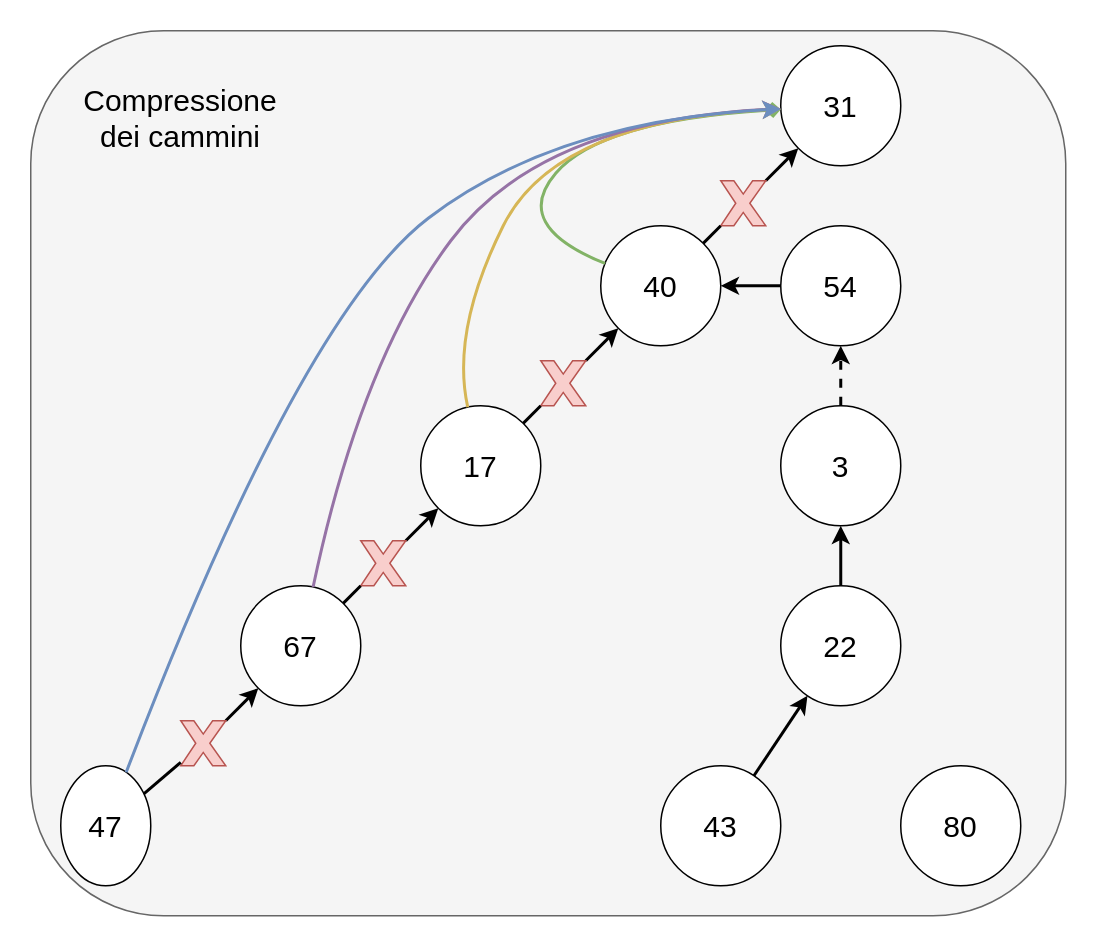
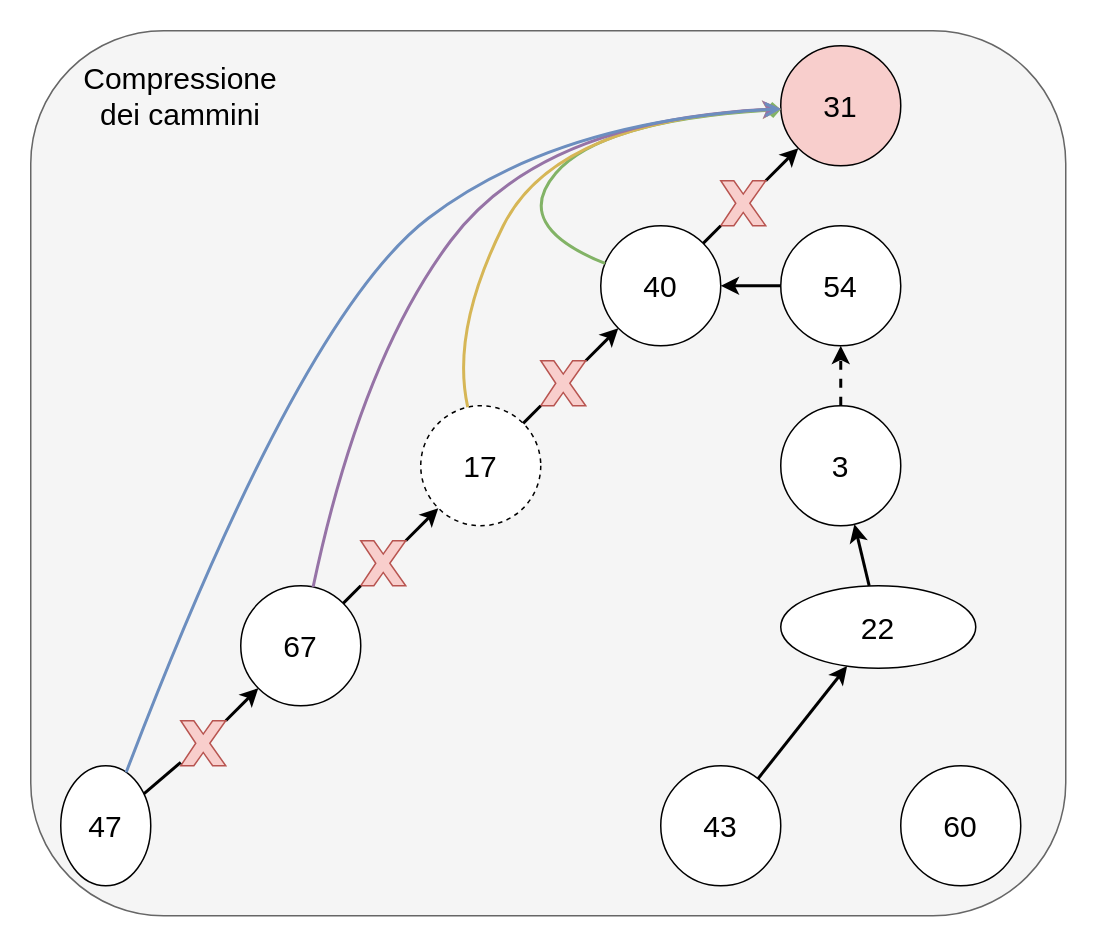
node "31": fillcolor #ffffff -> #f8cecc
node "Compressione dei cammini": moved (181, 117) -> (181, 95)
edge "47" -> "31": arrowhead classic -> open
node "17": style solid -> dashed
node "22": size 120x120 -> 195x83
node "80": label "80" -> "60"
